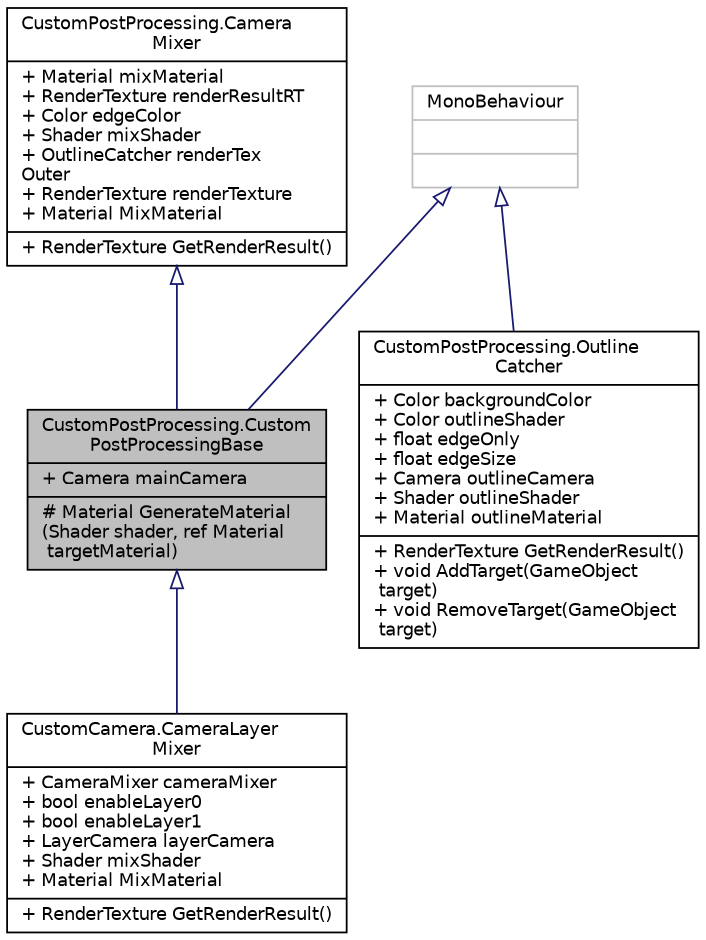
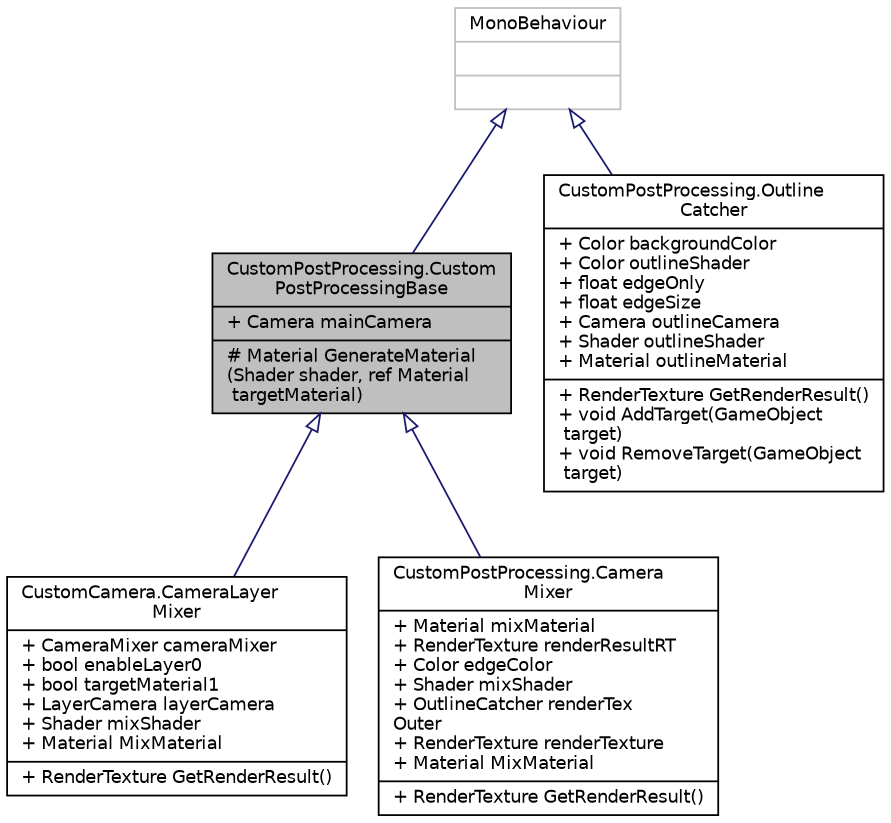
edge "CustomPostProcessing.Custom" -> "CustomPostProcessing.Camera": reversed
node "CustomCamera.CameraLayer": text "+ bool enableLayer1" -> "+ bool targetMaterial1"
